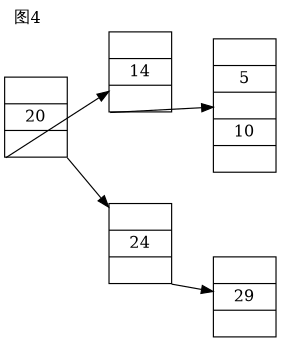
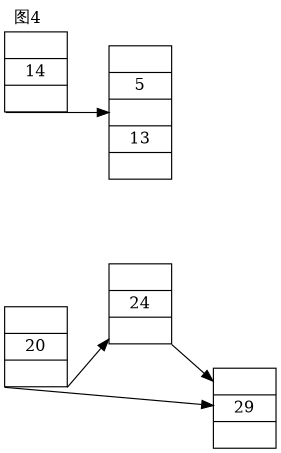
edge "20" -> "14": now "20" -> "29"
node "5": text "10" -> "13"
